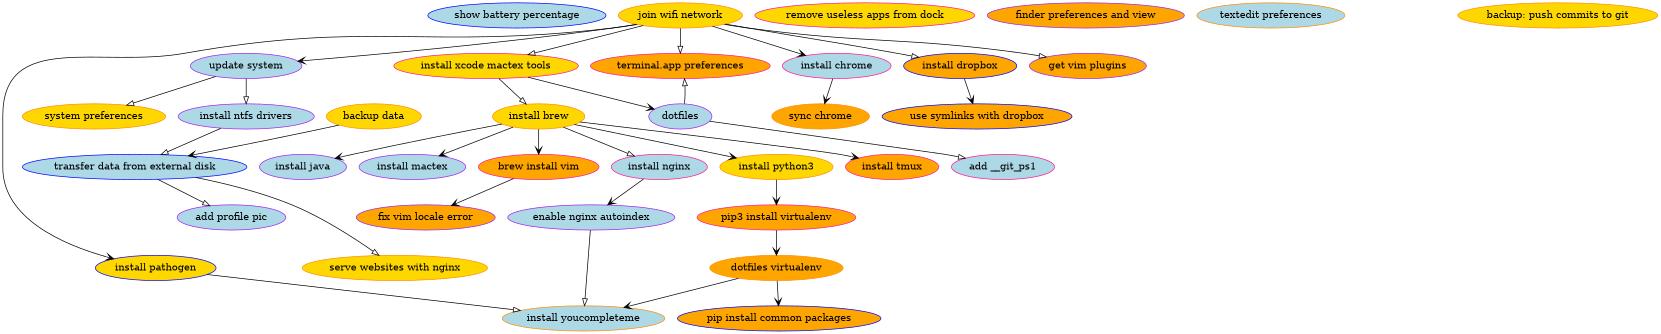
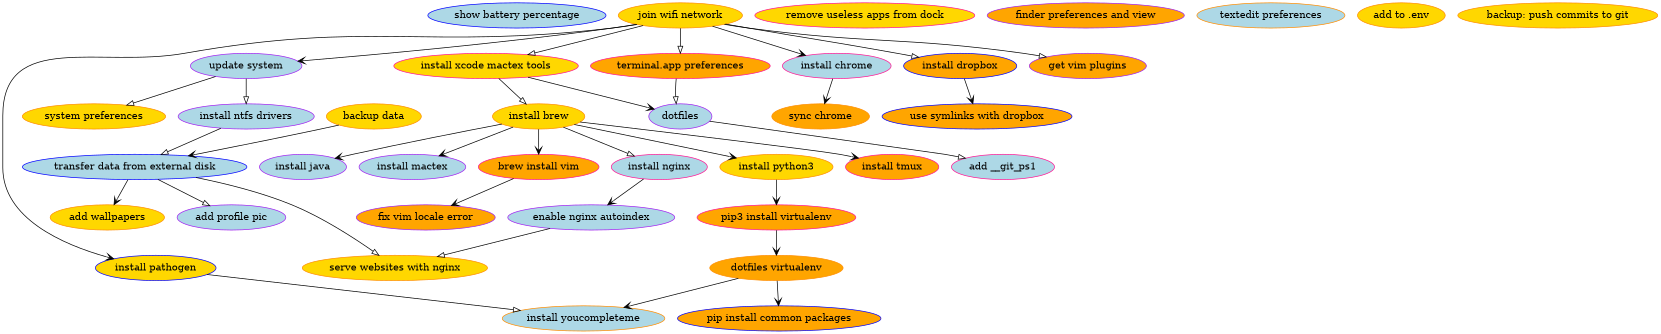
node "add to .env": added
edge "dotfiles" -> "terminal.app preferences": reversed
node "add wallpapers": added
edge "enable nginx autoindex" -> "install youcompleteme": now "enable nginx autoindex" -> "serve websites with nginx"
